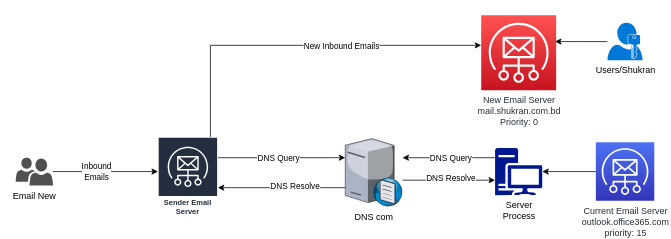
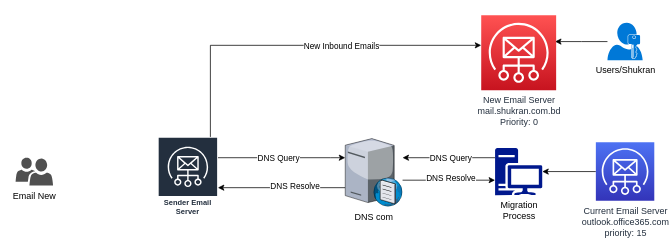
edge "Email New" -> "Sender Email Server": removed, label "Inbound Emails"
node "Server Process": label "Server Process" -> "Migration Process"
